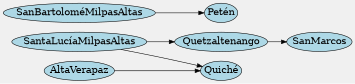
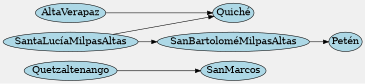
edge "SantaLucíaMilpasAltas" -> "Quetzaltenango": now "SantaLucíaMilpasAltas" -> "SanBartoloméMilpasAltas"
